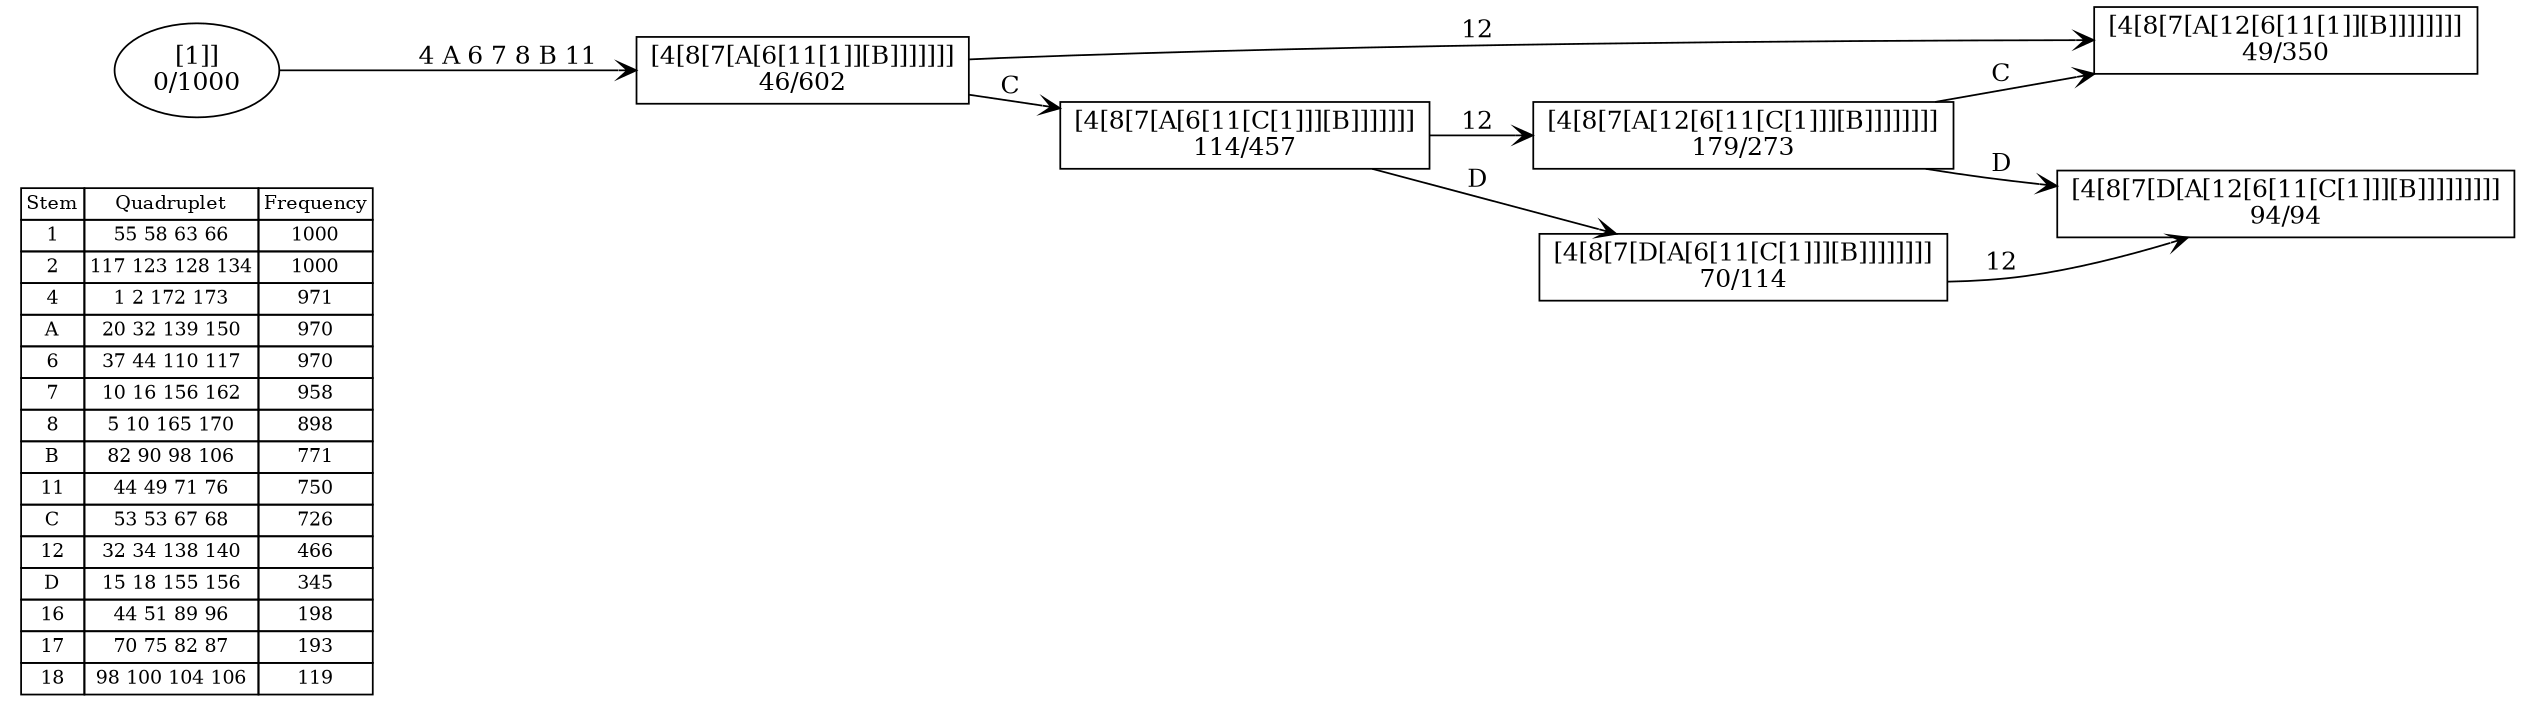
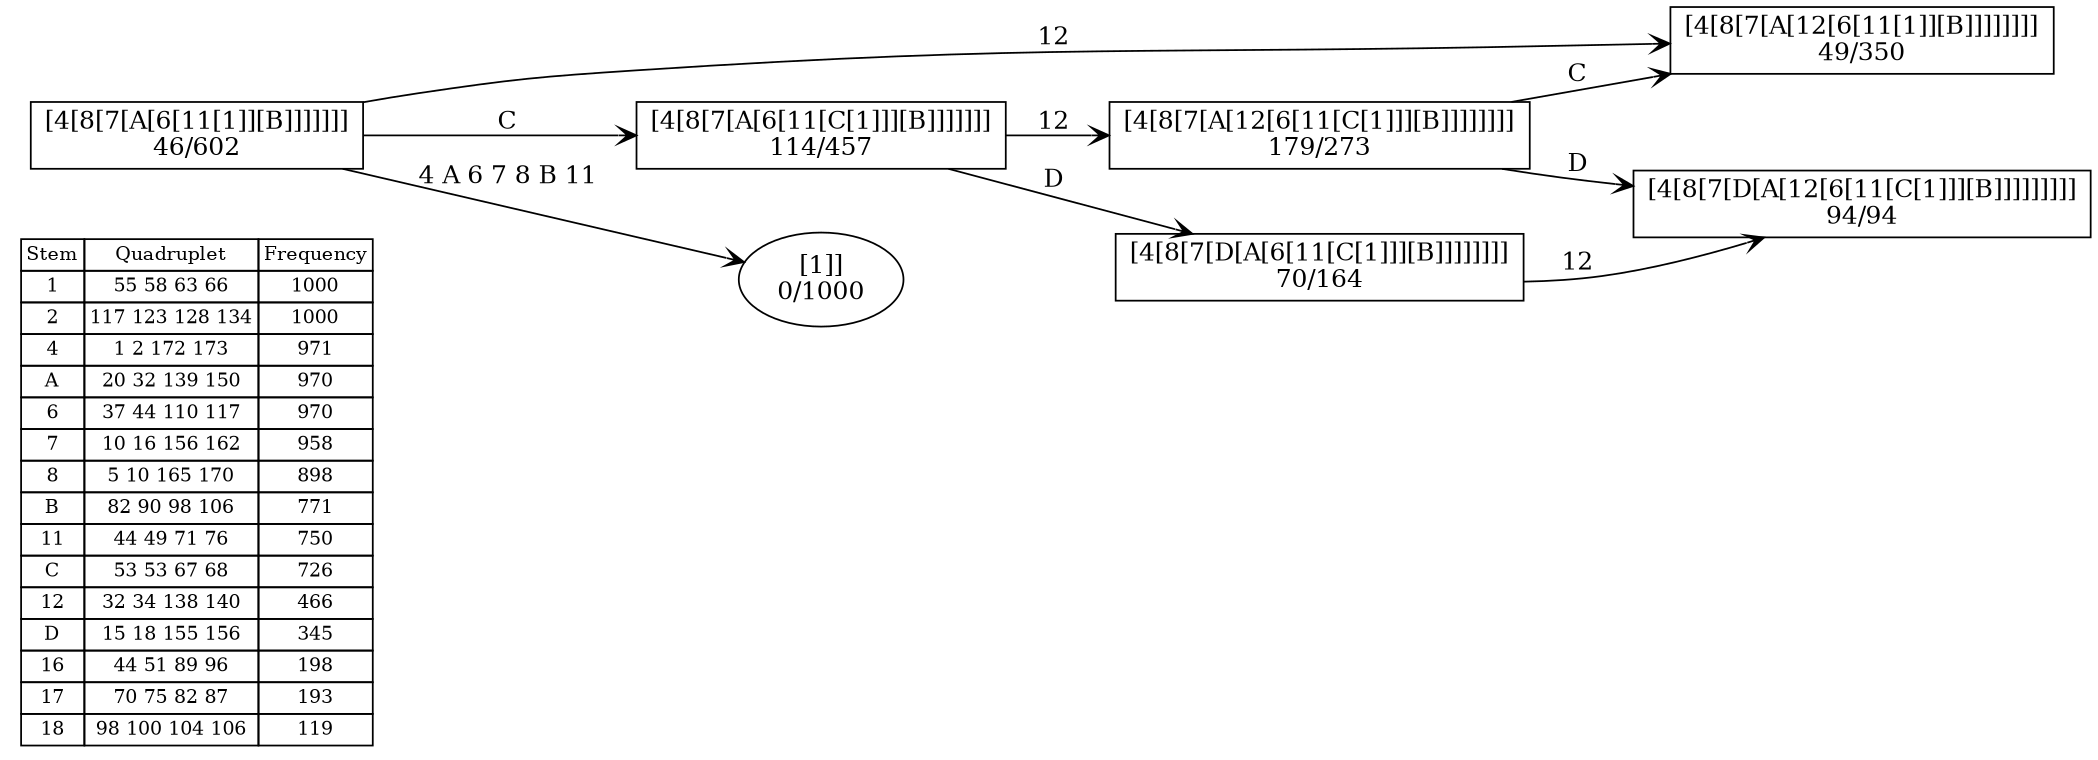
edge "[1]] 0/1000" -> "[4[8[7[A[6[11[1]][B]]]]]]] 46/602": reversed
node "[4[8[7[D[A[6[11[C[1]]][B]]]]]]]] 70/114": label "[4[8[7[D[A[6[11[C[1]]][B]]]]]]]] 70/114" -> "[4[8[7[D[A[6[11[C[1]]][B]]]]]]]] 70/164"
